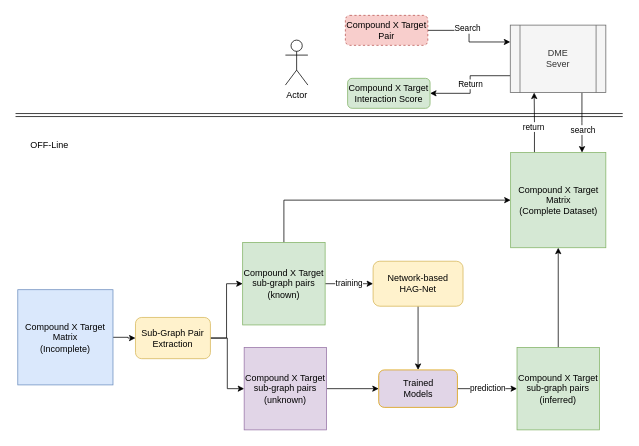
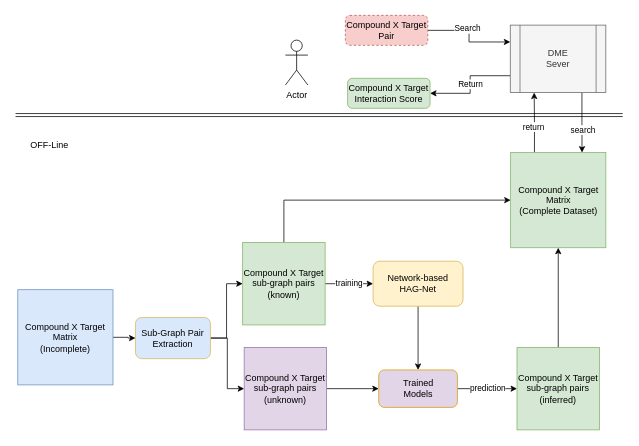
node "Sub-Graph Pair Extraction": fillcolor #fff2cc -> #dae8fc
